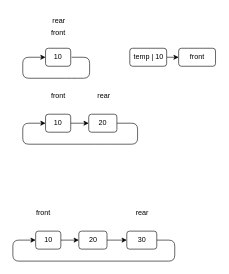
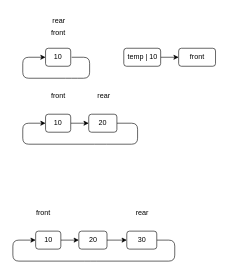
node "temp | 10": moved (148, 57) -> (142, 57)
